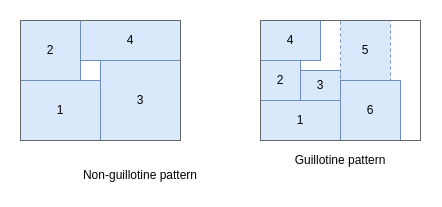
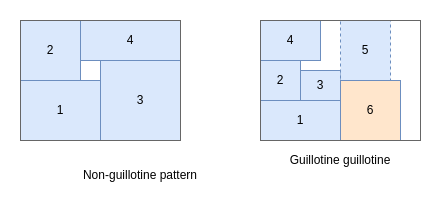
node "6": fillcolor #dae8fc -> #ffe6cc
node "Guillotine pattern": label "Guillotine pattern" -> "Guillotine guillotine"
